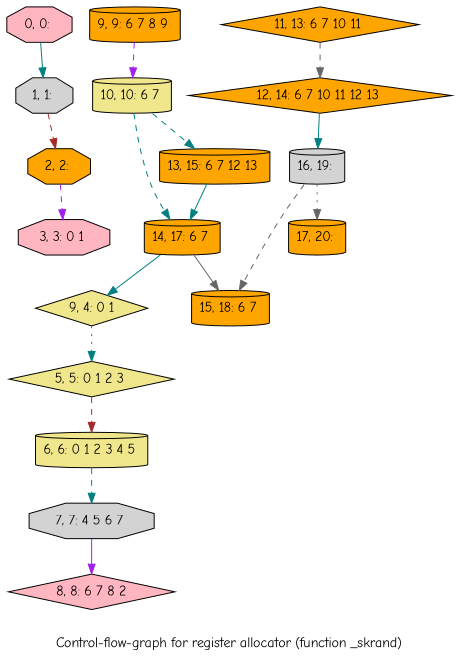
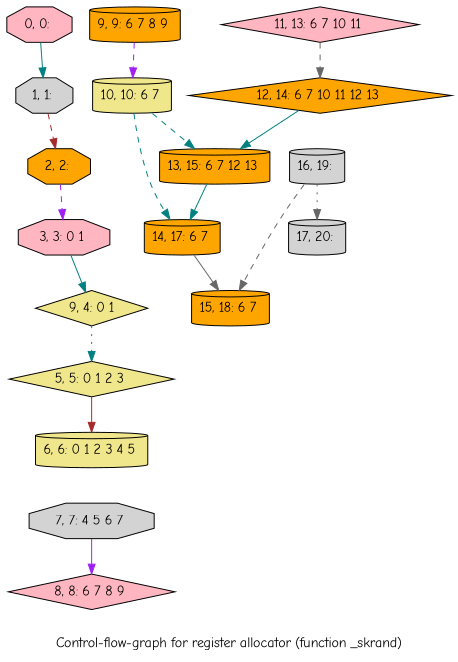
node "11, 13: 6 7 10 11": fillcolor orange -> lightpink
edge "12, 14: 6 7 10 11 12 13" -> "16, 19:": now "12, 14: 6 7 10 11 12 13" -> "13, 15: 6 7 12 13"
node "17, 20:": fillcolor orange -> lightgrey
edge "14, 17: 6 7" -> "9, 4: 0 1": now "3, 3: 0 1" -> "9, 4: 0 1"
edge "5, 5: 0 1 2 3" -> "6, 6: 0 1 2 3 4 5": style dashed -> solid
edge "6, 6: 0 1 2 3 4 5" -> "7, 7: 4 5 6 7": removed
node "8, 8: 6 7 8 2": label "8, 8: 6 7 8 2" -> "8, 8: 6 7 8 9"
